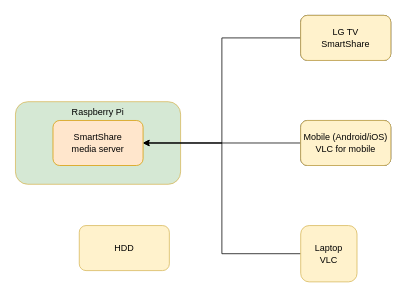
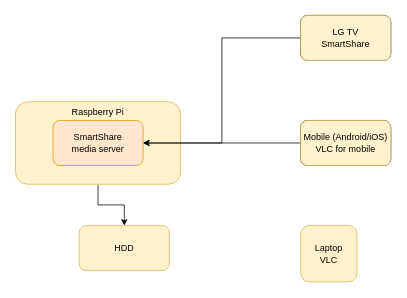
node "Raspberry Pi": fillcolor #d5e8d4 -> #fff2cc
edge "Raspberry Pi" -> "HDD": added
edge "Laptop VLC" -> "SmartShare media server": removed
